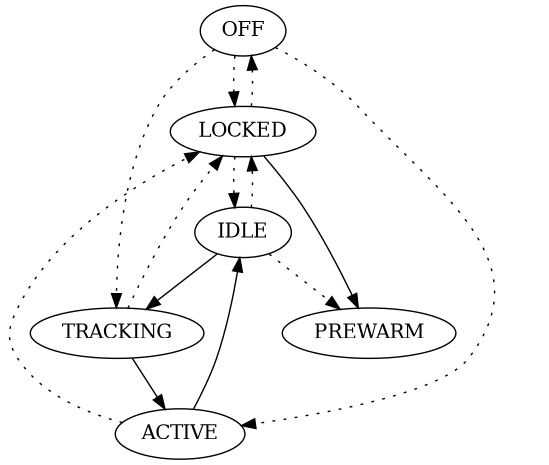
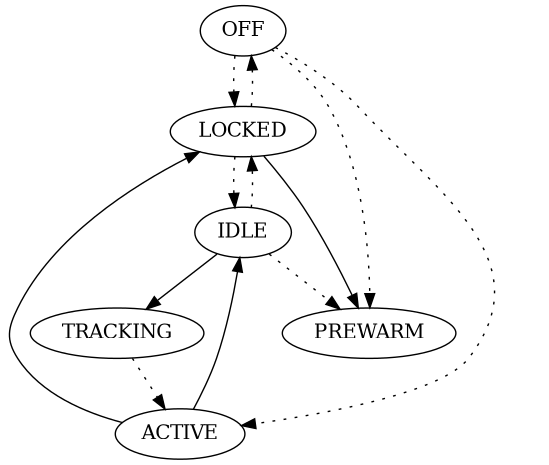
edge "OFF" -> "TRACKING": now "OFF" -> "PREWARM"
edge "TRACKING" -> "LOCKED": removed
edge "ACTIVE" -> "LOCKED": style dotted -> solid
edge "TRACKING" -> "ACTIVE": style solid -> dotted
